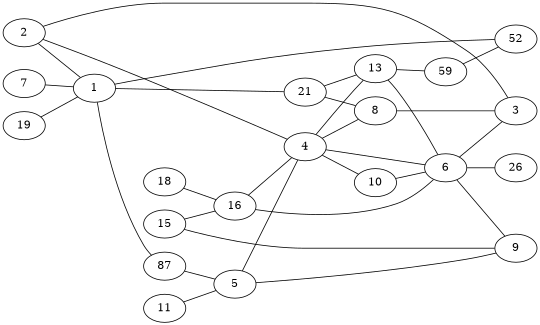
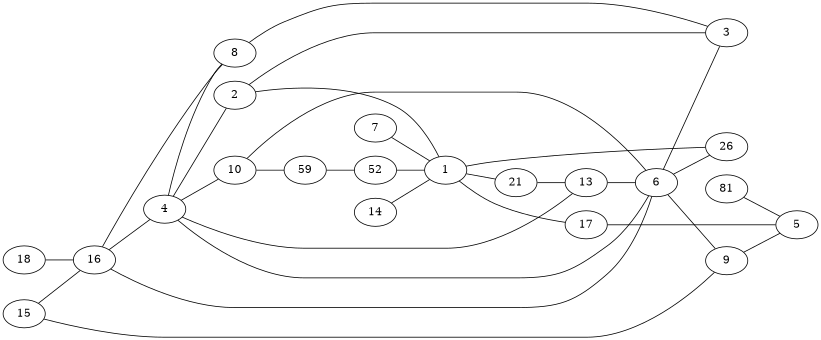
edge "13" -- "59": now "10" -- "59"
edge "21" -- "8": now "16" -- "8"
node "19": label "19" -> "14"
edge "26" -- "1": added
edge "4" -- "5": removed
node "87": label "87" -> "17"
node "11": label "11" -> "81"
